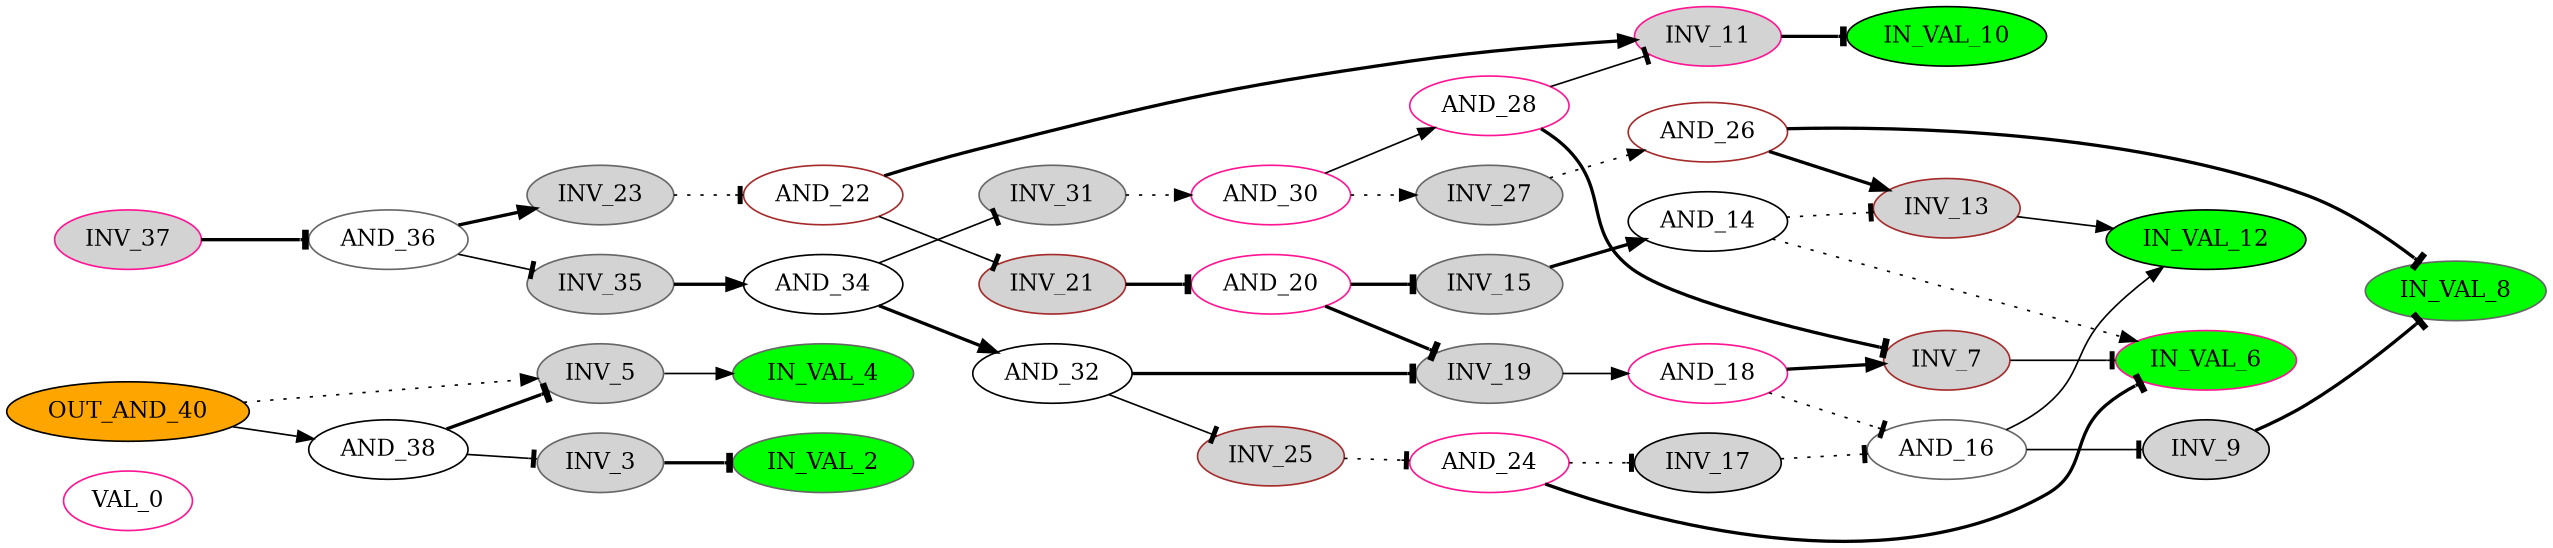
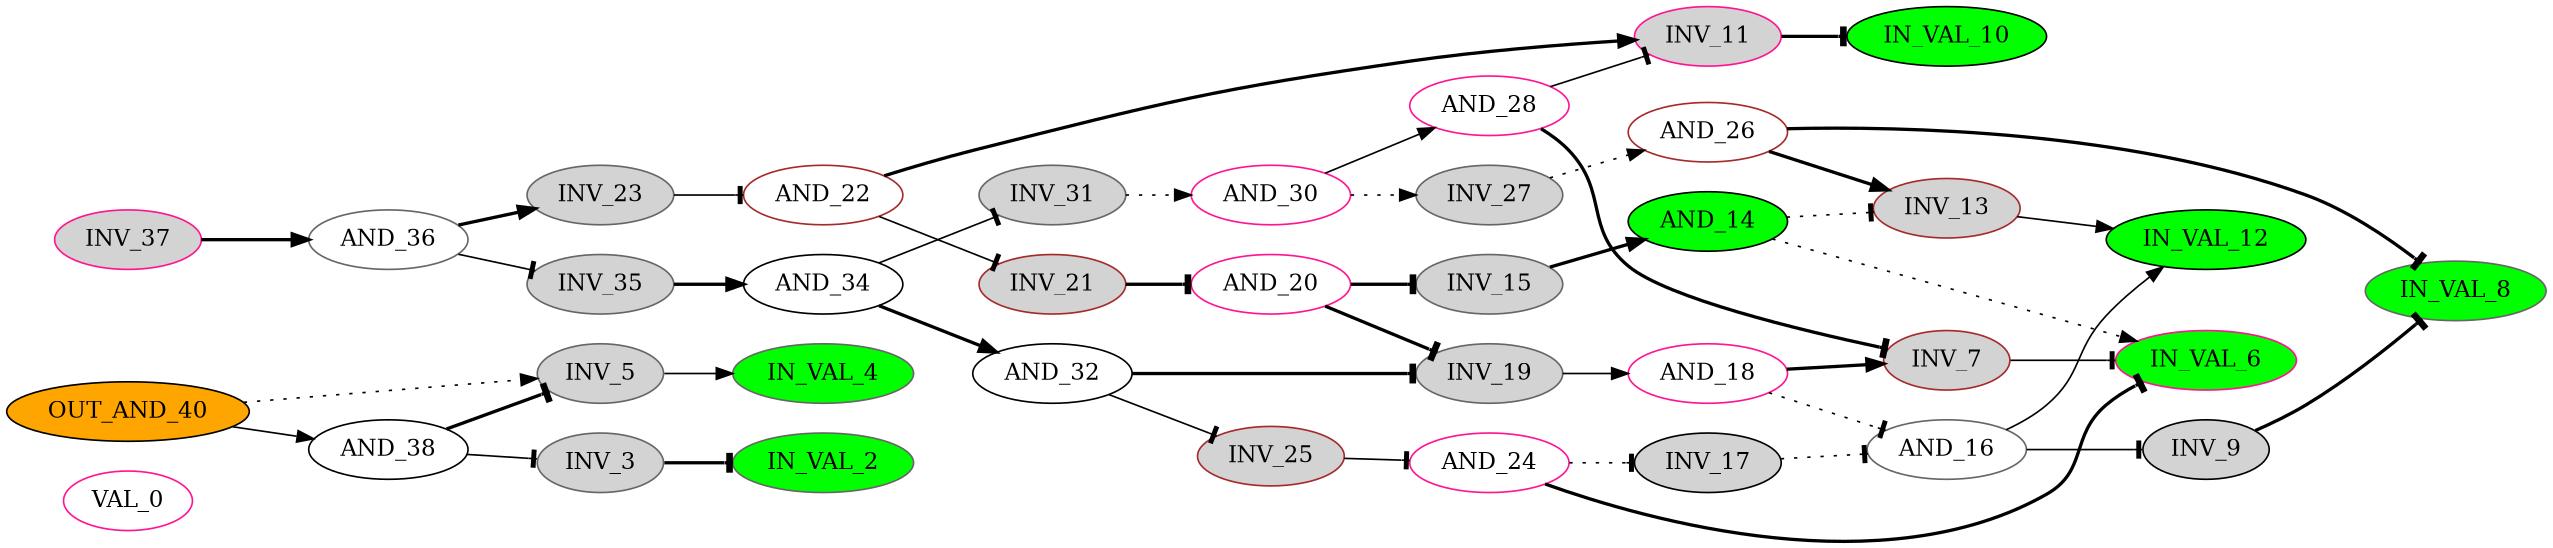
edge "INV_23" -> "AND_22": style dotted -> solid
node "AND_14": fillcolor white -> green
edge "INV_37" -> "AND_36": arrowhead tee -> normal
edge "INV_25" -> "AND_24": style dotted -> solid
